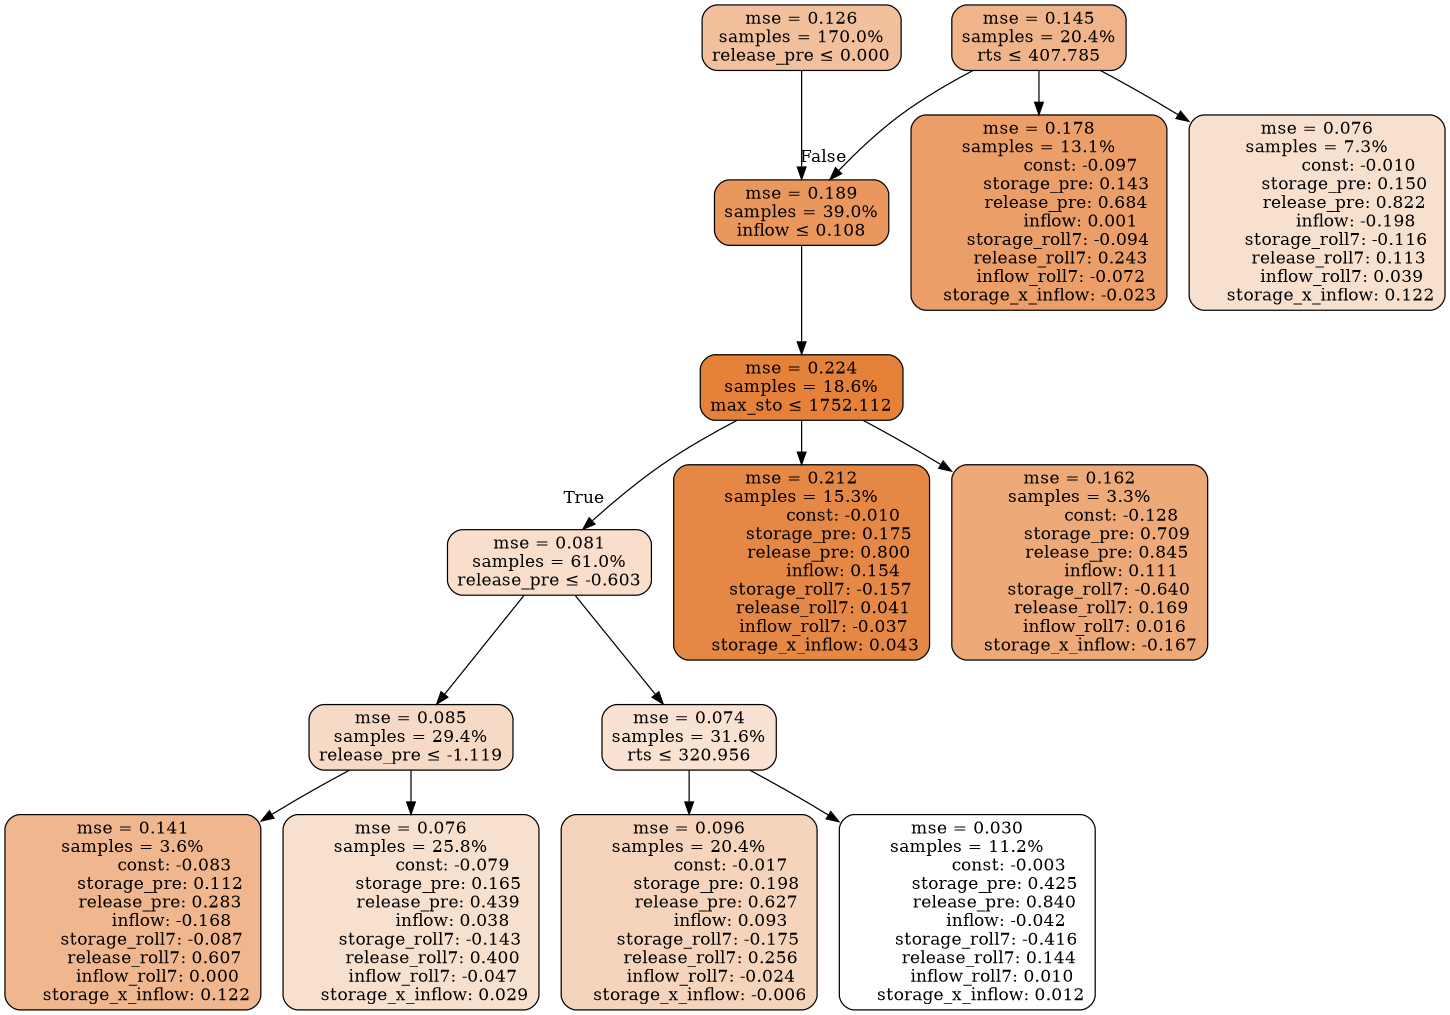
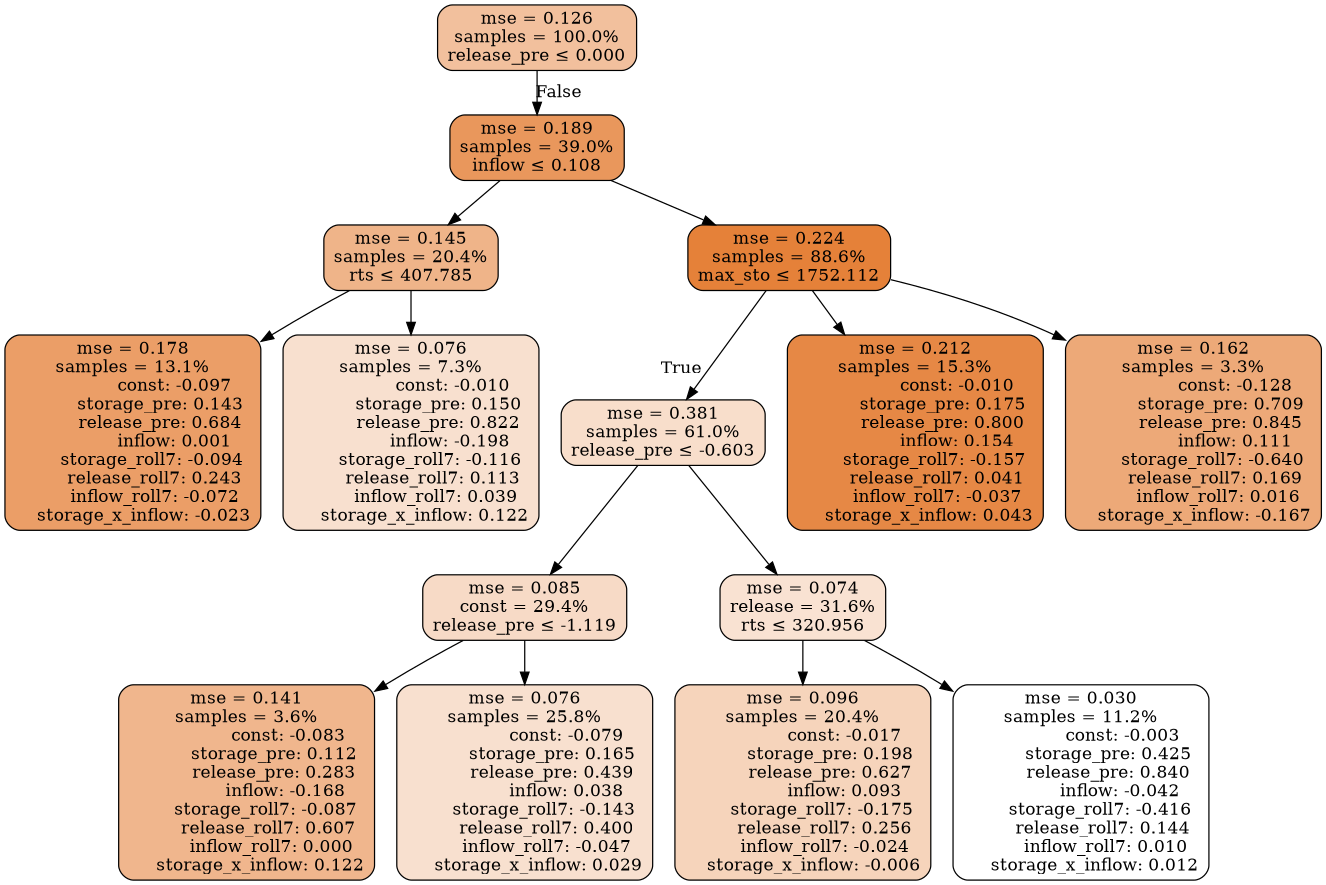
node "mse = 0.126 samples = 170.0% release_pre ≤ 0.000": label "mse = 0.126 samples = 170.0% release_pre ≤ 0.000" -> "mse = 0.126 samples = 100.0% release_pre ≤ 0.000"
edge "mse = 0.145 samples = 20.4% rts ≤ 407.785" -> "mse = 0.189 samples = 39.0% inflow ≤ 0.108": reversed
node "mse = 0.224 samples = 18.6% max_sto ≤ 1752.112": label "mse = 0.224 samples = 18.6% max_sto ≤ 1752.112" -> "mse = 0.224 samples = 88.6% max_sto ≤ 1752.112"
node "mse = 0.081 samples = 61.0% release_pre ≤ -0.603": label "mse = 0.081 samples = 61.0% release_pre ≤ -0.603" -> "mse = 0.381 samples = 61.0% release_pre ≤ -0.603"
node "mse = 0.085 samples = 29.4% release_pre ≤ -1.119": label "mse = 0.085 samples = 29.4% release_pre ≤ -1.119" -> "mse = 0.085 const = 29.4% release_pre ≤ -1.119"
node "mse = 0.074 samples = 31.6% rts ≤ 320.956": label "mse = 0.074 samples = 31.6% rts ≤ 320.956" -> "mse = 0.074 release = 31.6% rts ≤ 320.956"
